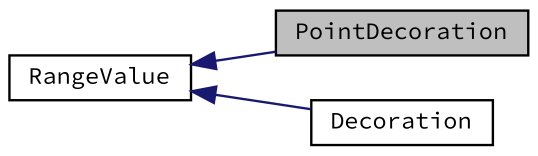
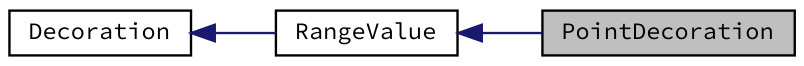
edge "Decoration" -> "RangeValue": reversed
